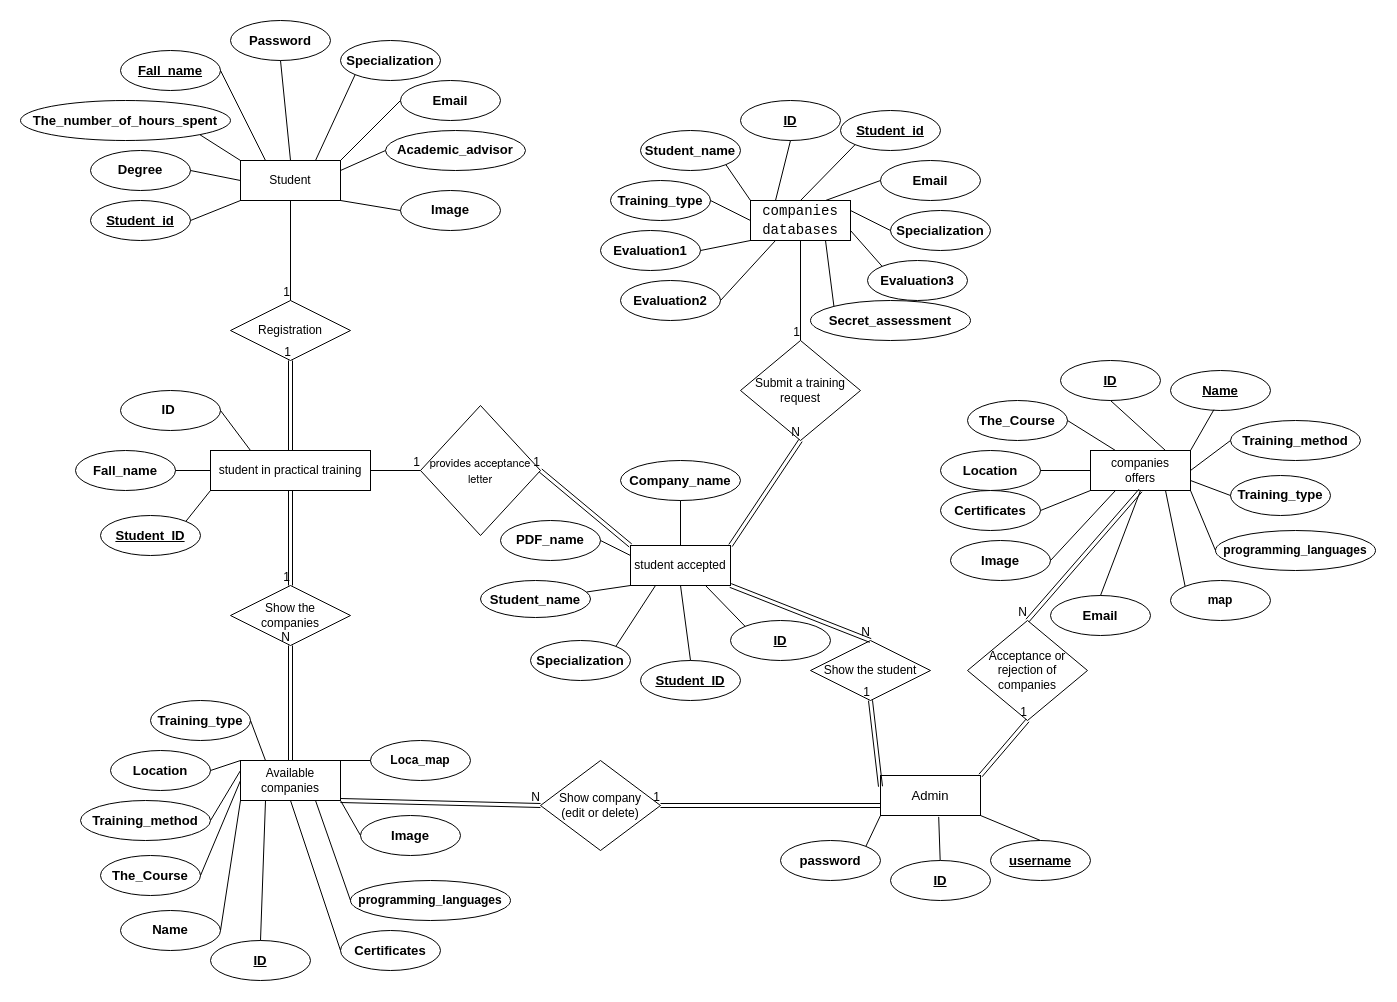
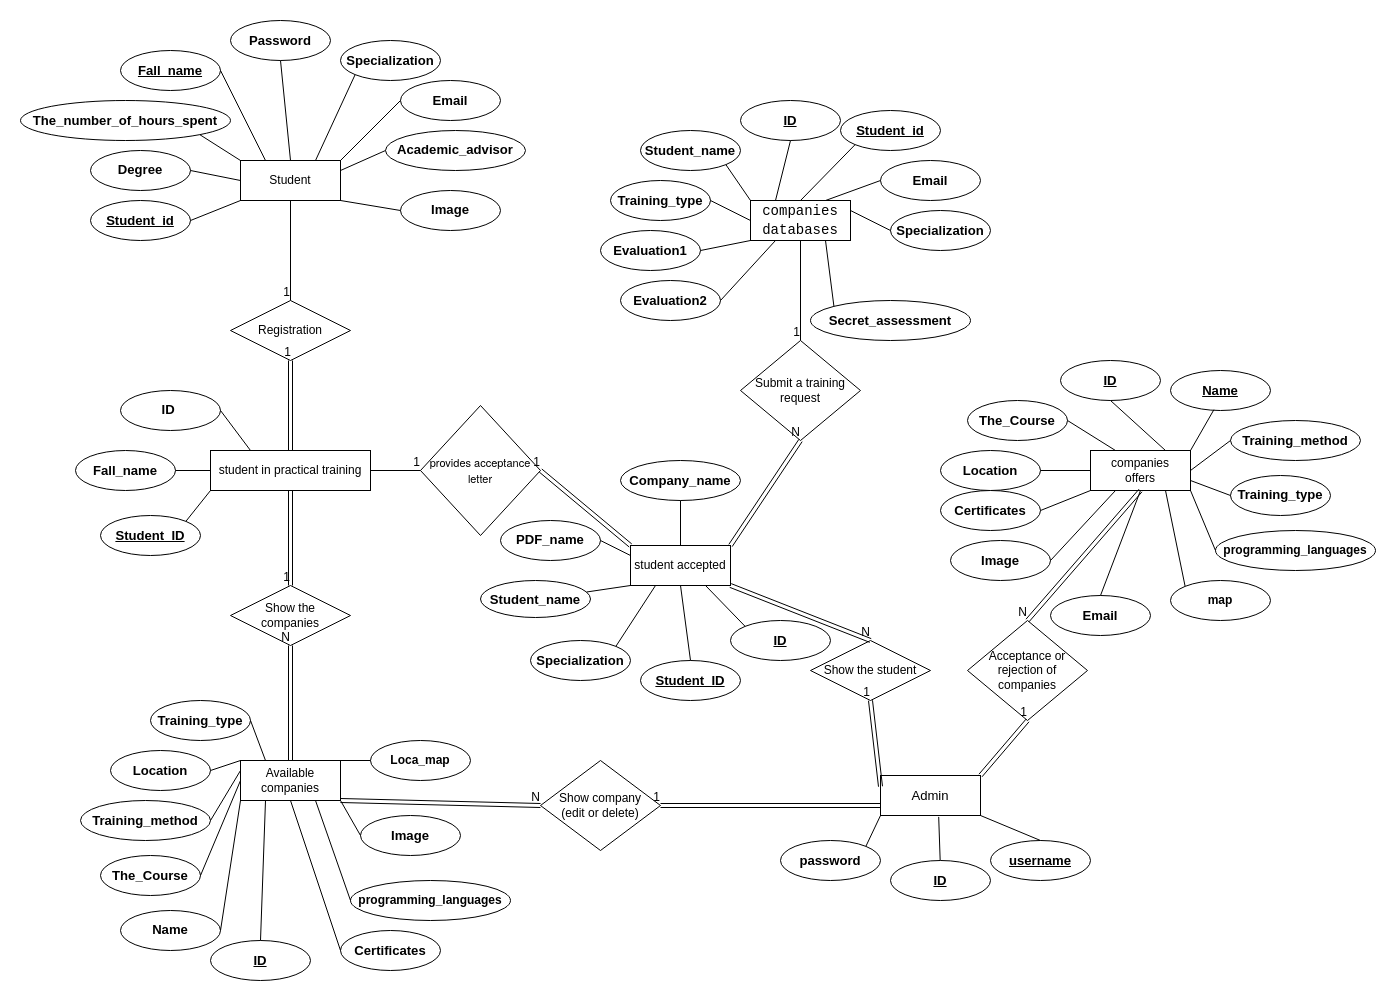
edge "companies databases" -- "Evaluation3": removed
node "Evaluation3": removed
